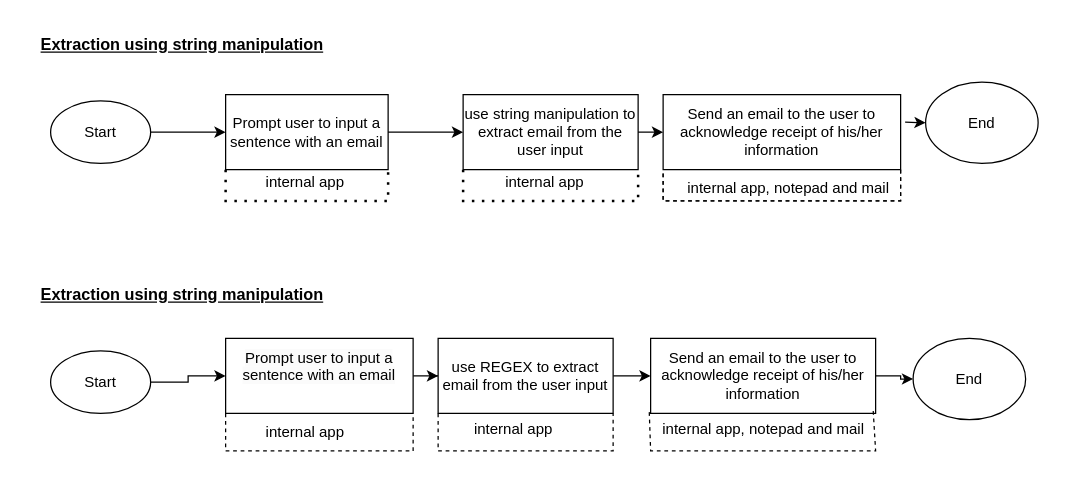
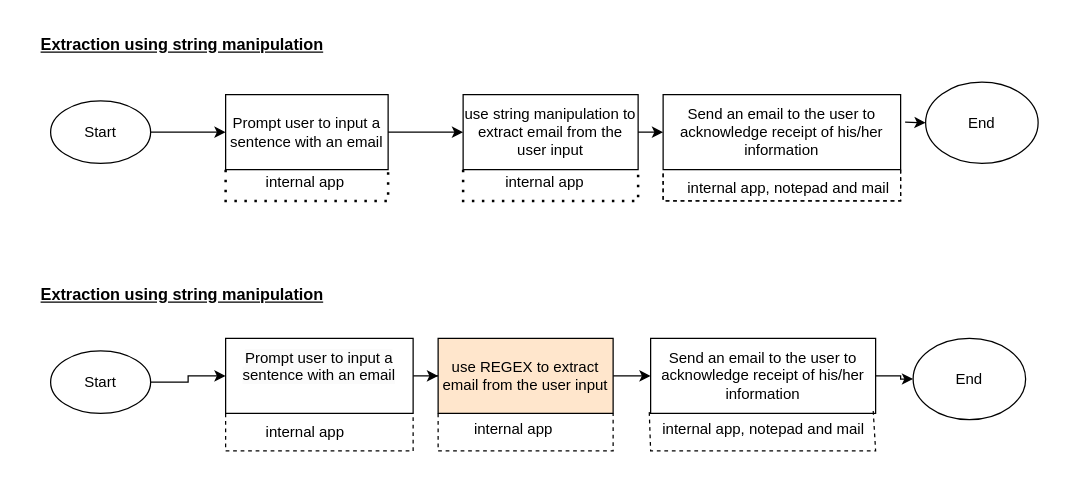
node "use REGEX to extract email from the user input": fillcolor #ffffff -> #ffe6cc
